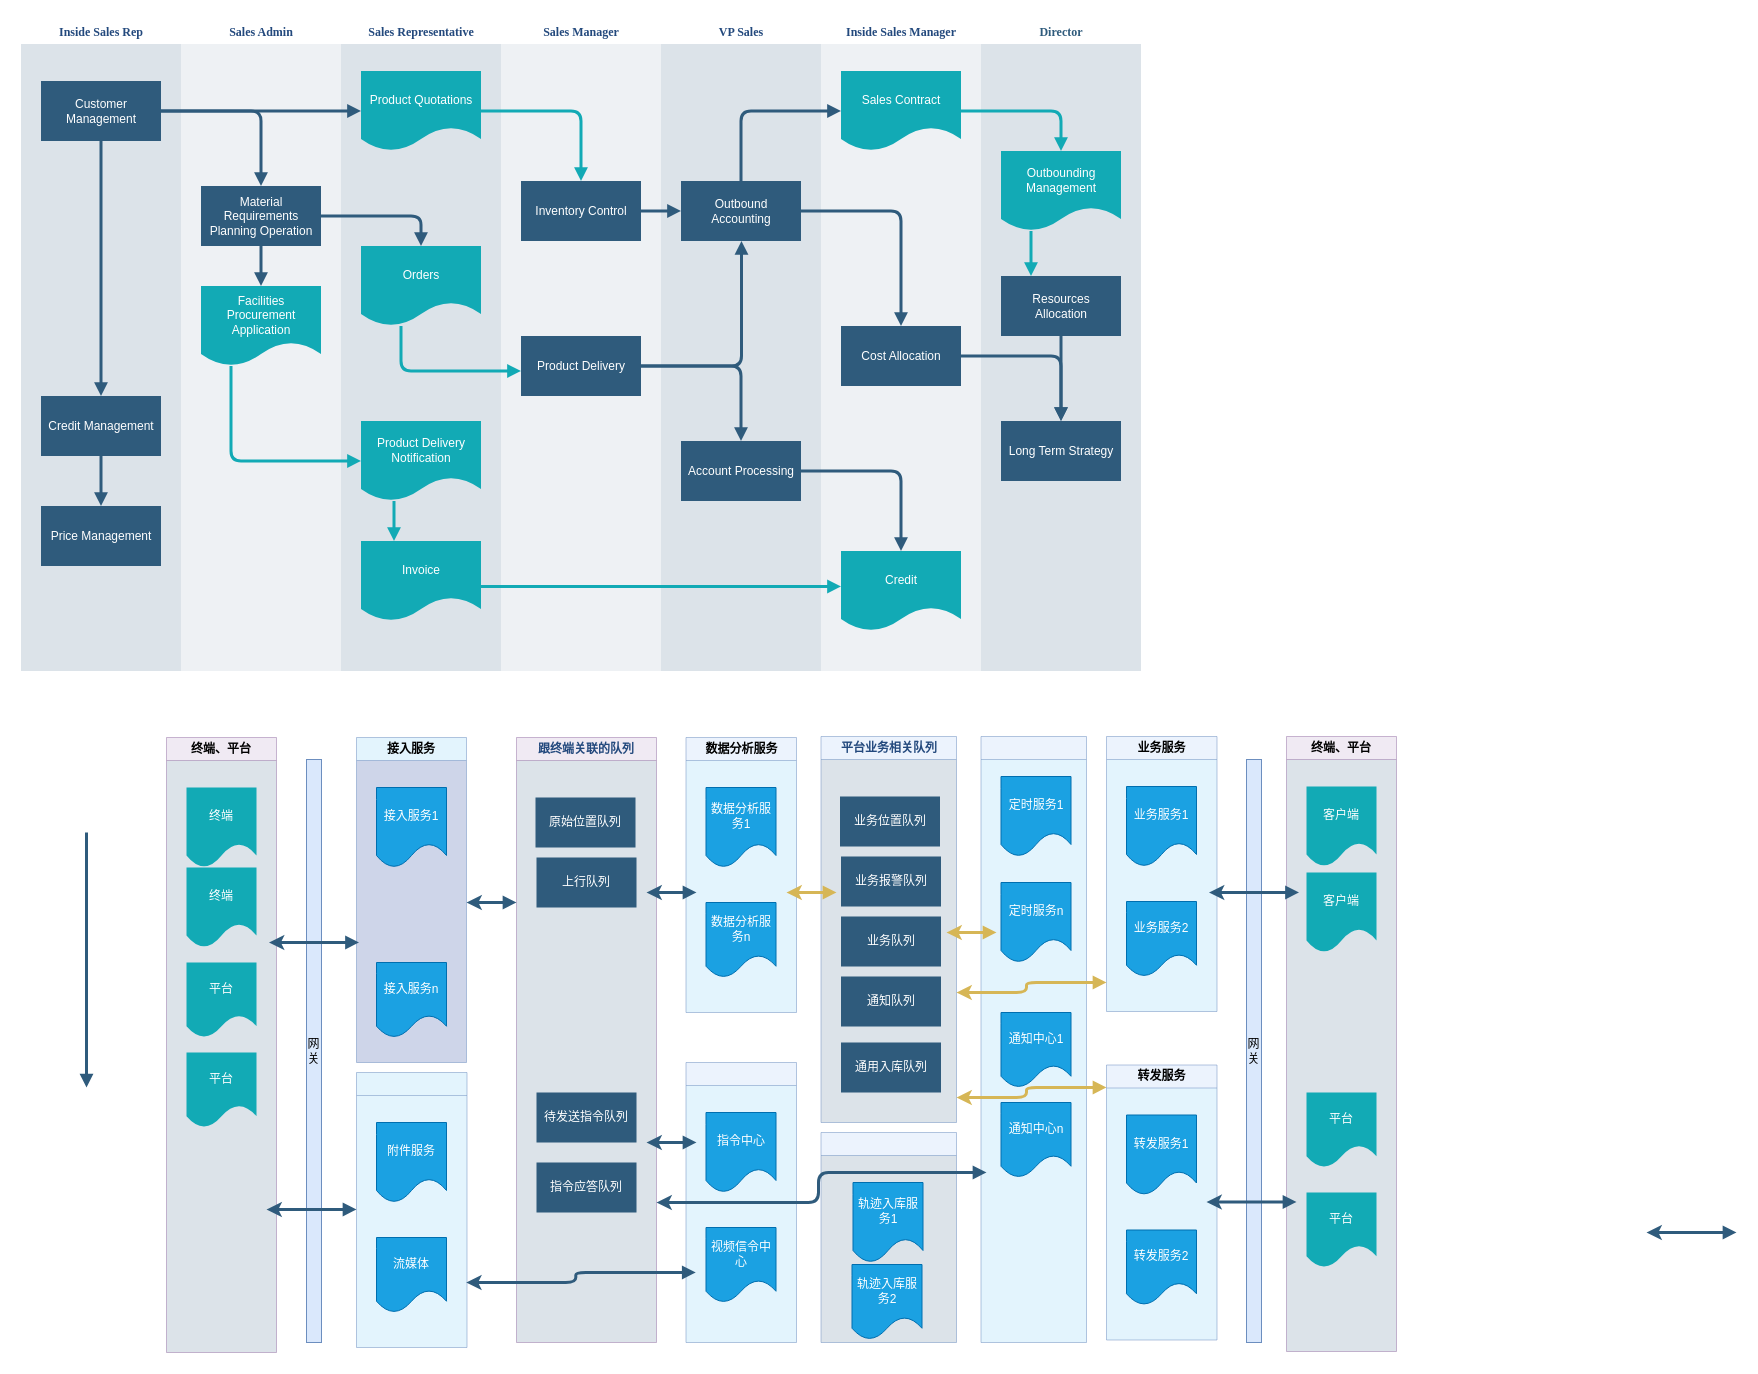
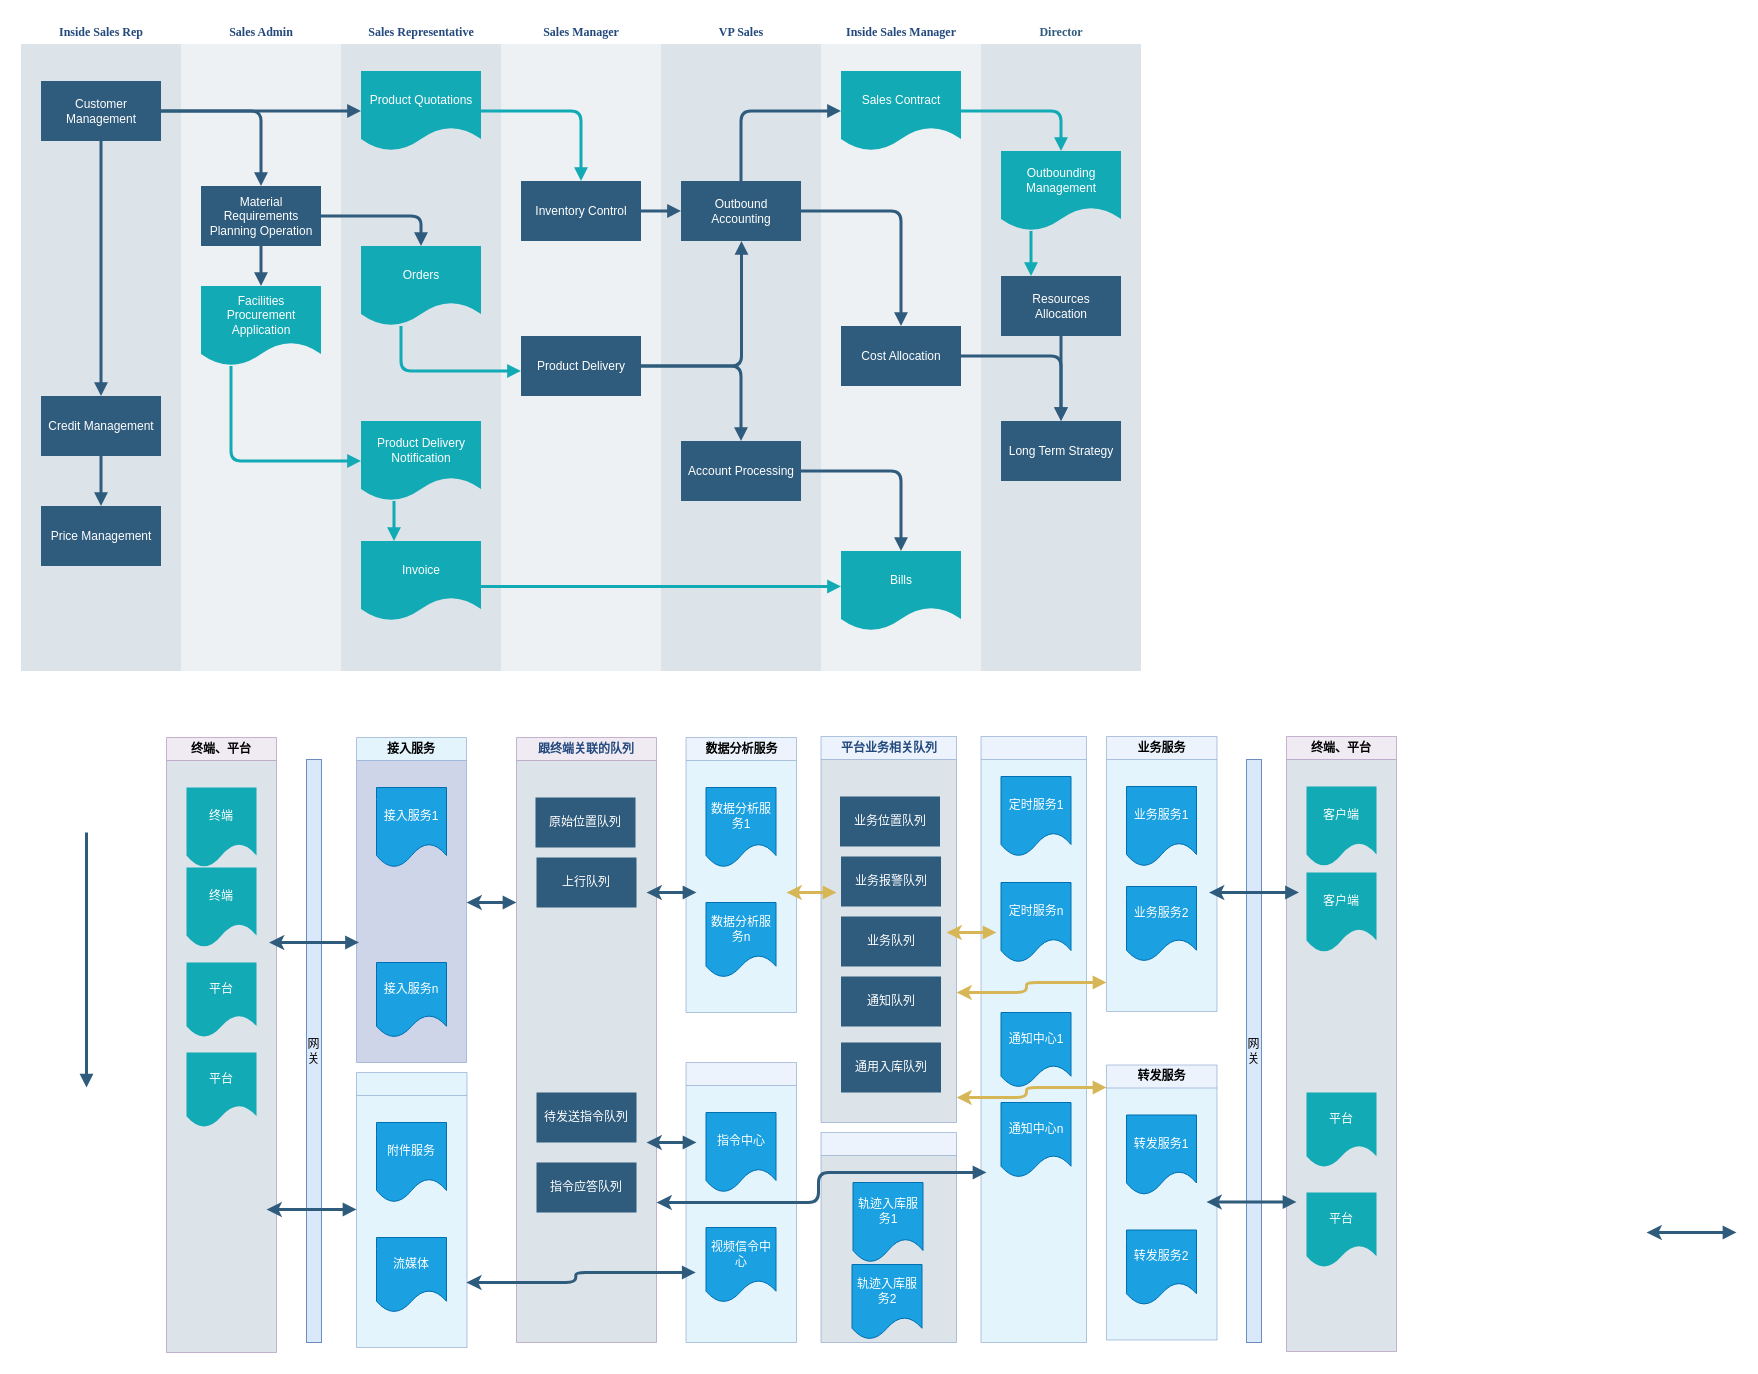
node "Credit": label "Credit" -> "Bills"
node "业务服务2": moved (1162, 939) -> (1162, 924)
